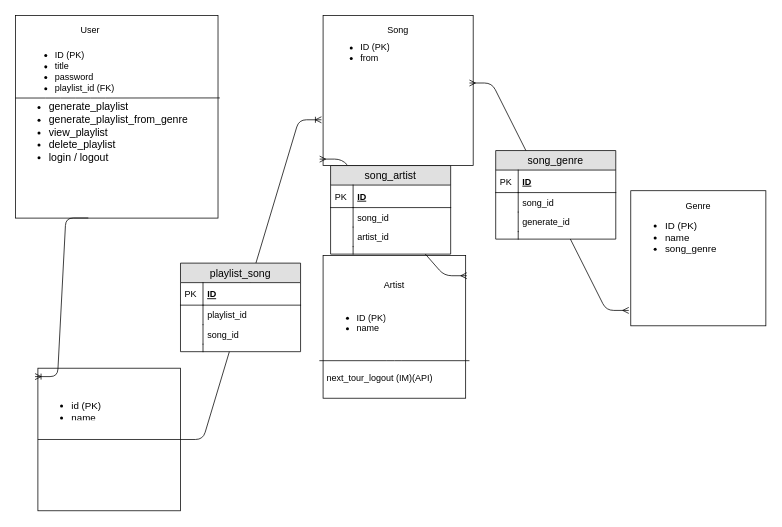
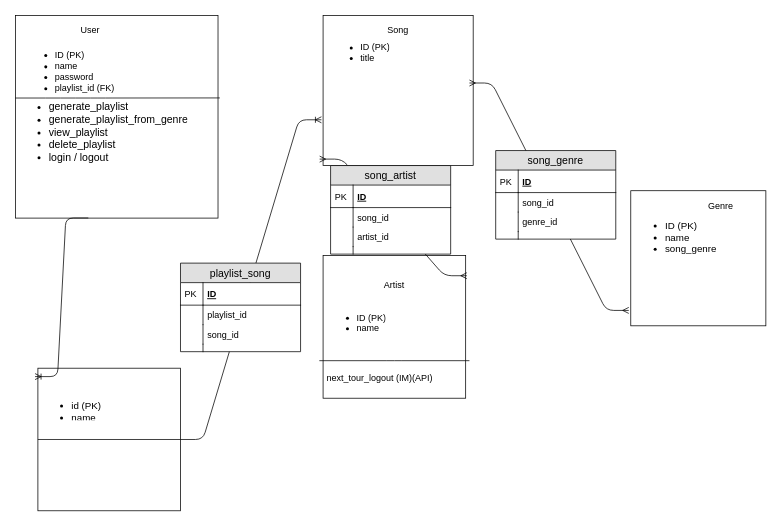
node "ID (PK) from": label "ID (PK) from" -> "ID (PK) title"
node "ID (PK) title password playlist_id (FK)": label "ID (PK) title password playlist_id (FK)" -> "ID (PK) name password playlist_id (FK)"
node "Genre": moved (698, 206) -> (720, 206)
node "generate_id": label "generate_id" -> "genre_id"
